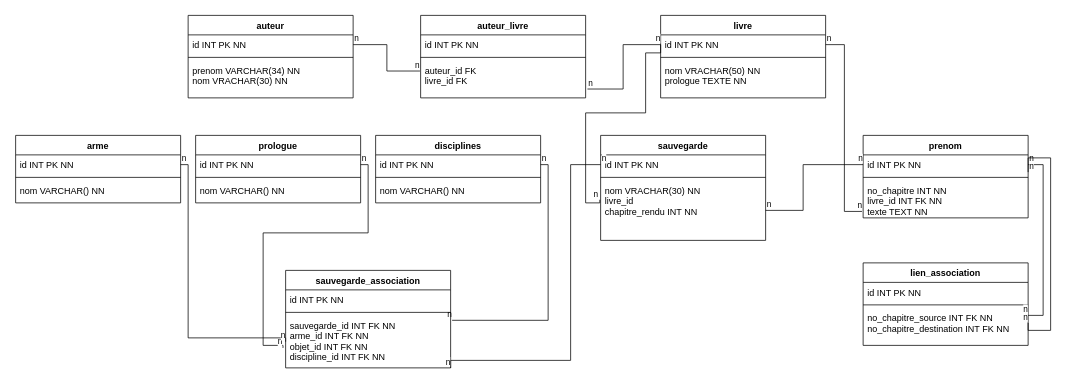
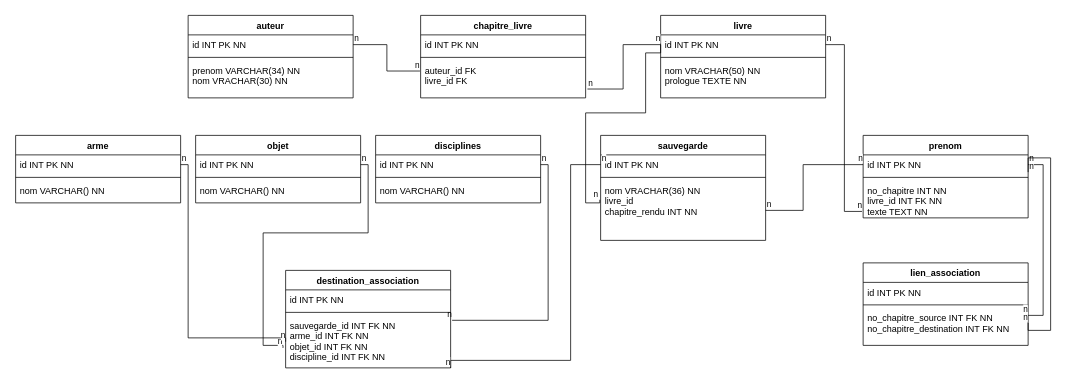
node "auteur_livre": label "auteur_livre" -> "chapitre_livre"
node "prologue": label "prologue" -> "objet"
node "nom VRACHAR(30) NN livre_id chapitre_rendu INT NN": label "nom VRACHAR(30) NN livre_id chapitre_rendu INT NN" -> "nom VRACHAR(36) NN livre_id chapitre_rendu INT NN"
node "sauvegarde_association": label "sauvegarde_association" -> "destination_association"
